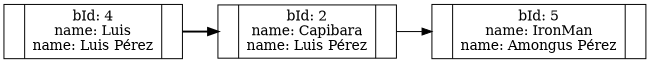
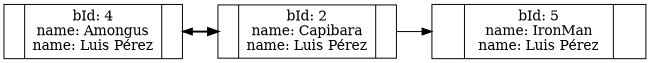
node "bId: 4": text "name: Luis" -> "name: Amongus"
edge "bId: 2" -> "bId: 4": added
node "bId: 5": text "name: Amongus Pérez" -> "name: Luis Pérez"
